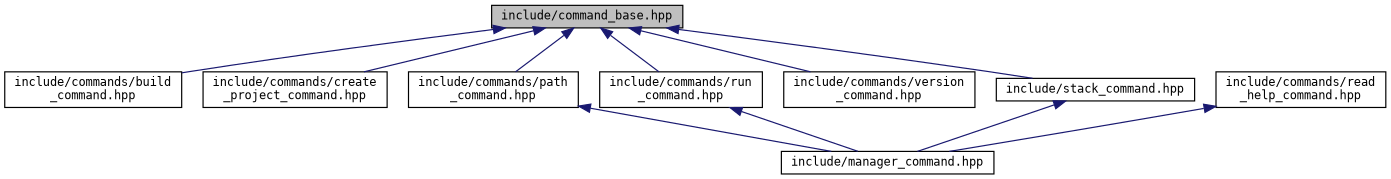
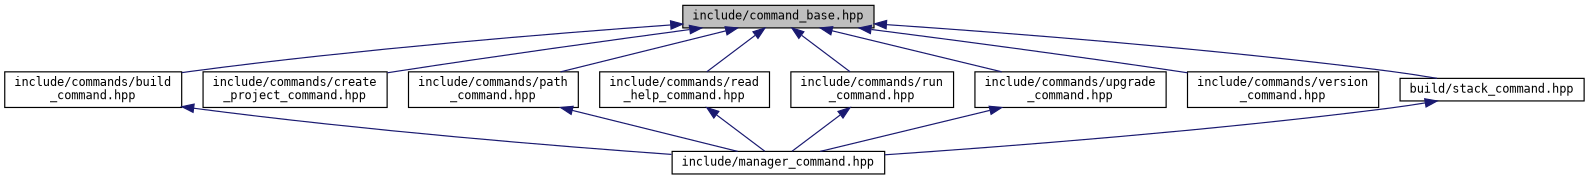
edge "include/commands/read _help_command.hpp" -> "include/command_base.hpp": added
node "include/commands/upgrade _command.hpp": added
node "include/stack_command.hpp": label "include/stack_command.hpp" -> "build/stack_command.hpp"
edge "include/manager_command.hpp" -> "include/commands/build _command.hpp": added
